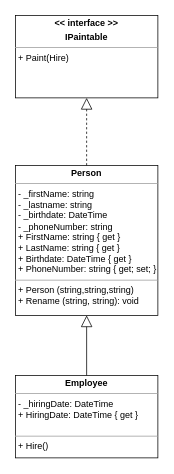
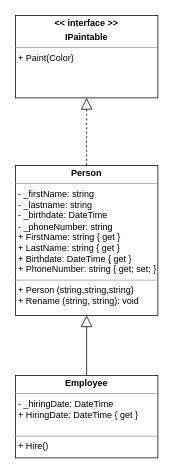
node "<< interface >> IPaintable + Paint(Hire)": label "<< interface >> IPaintable + Paint(Hire)" -> "<< interface >> IPaintable + Paint(Color)"
